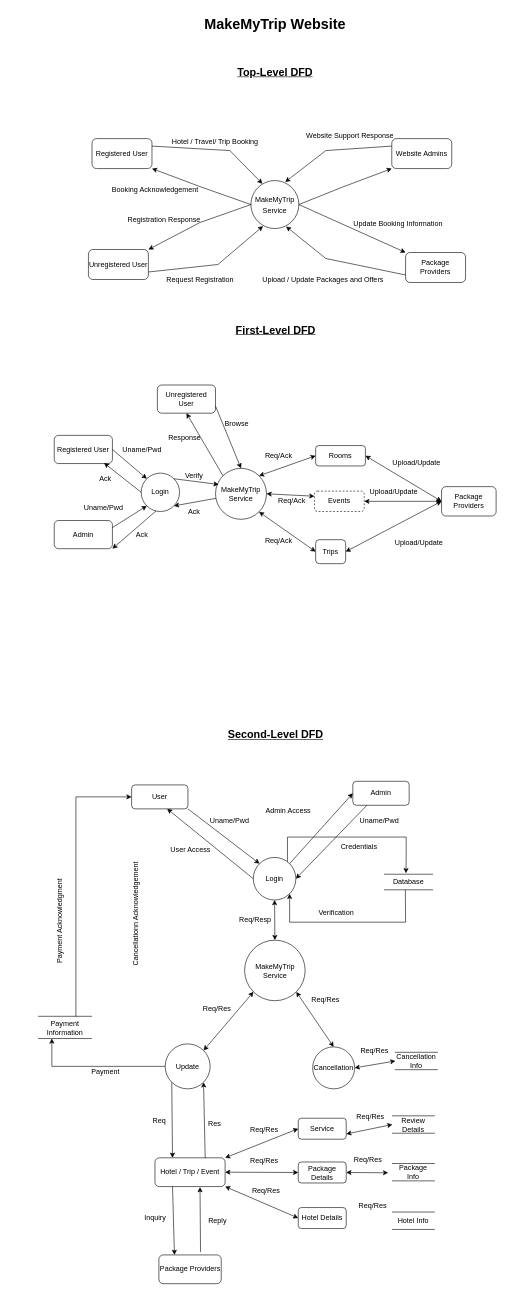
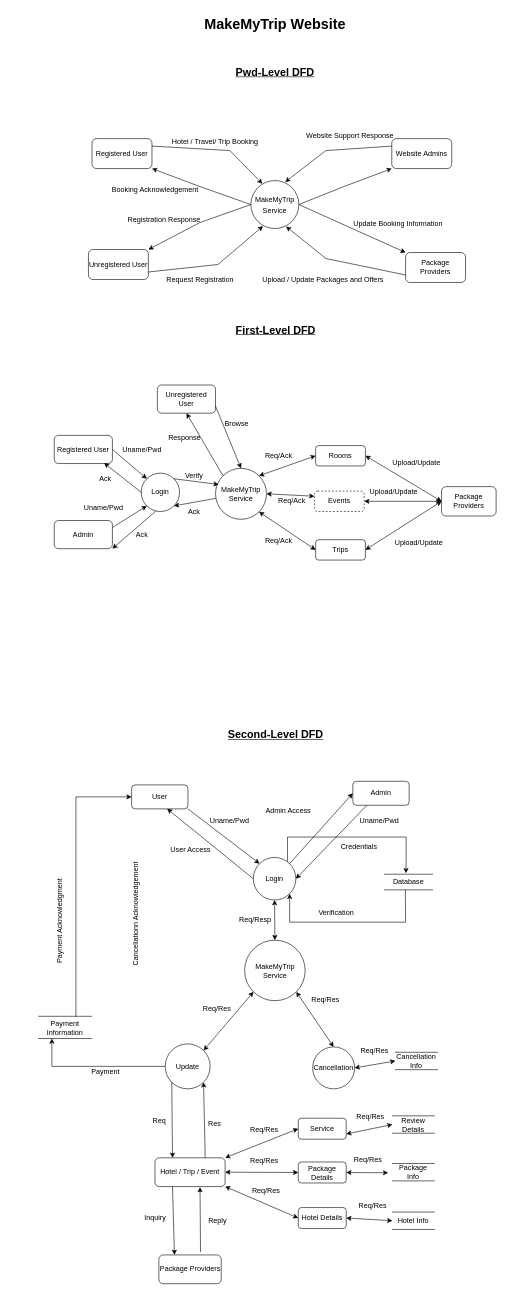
node "Top-Level DFD": label "Top-Level DFD" -> "Pwd-Level DFD"
node "Trips": size 30x24 -> 50x20
edge "Hotel Details" -- "Hotel Info": added
